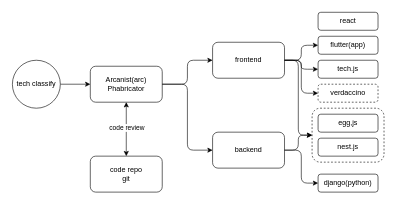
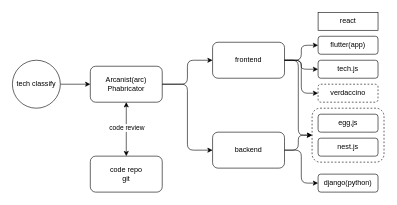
node "react": shape rounded rectangle -> rectangle
